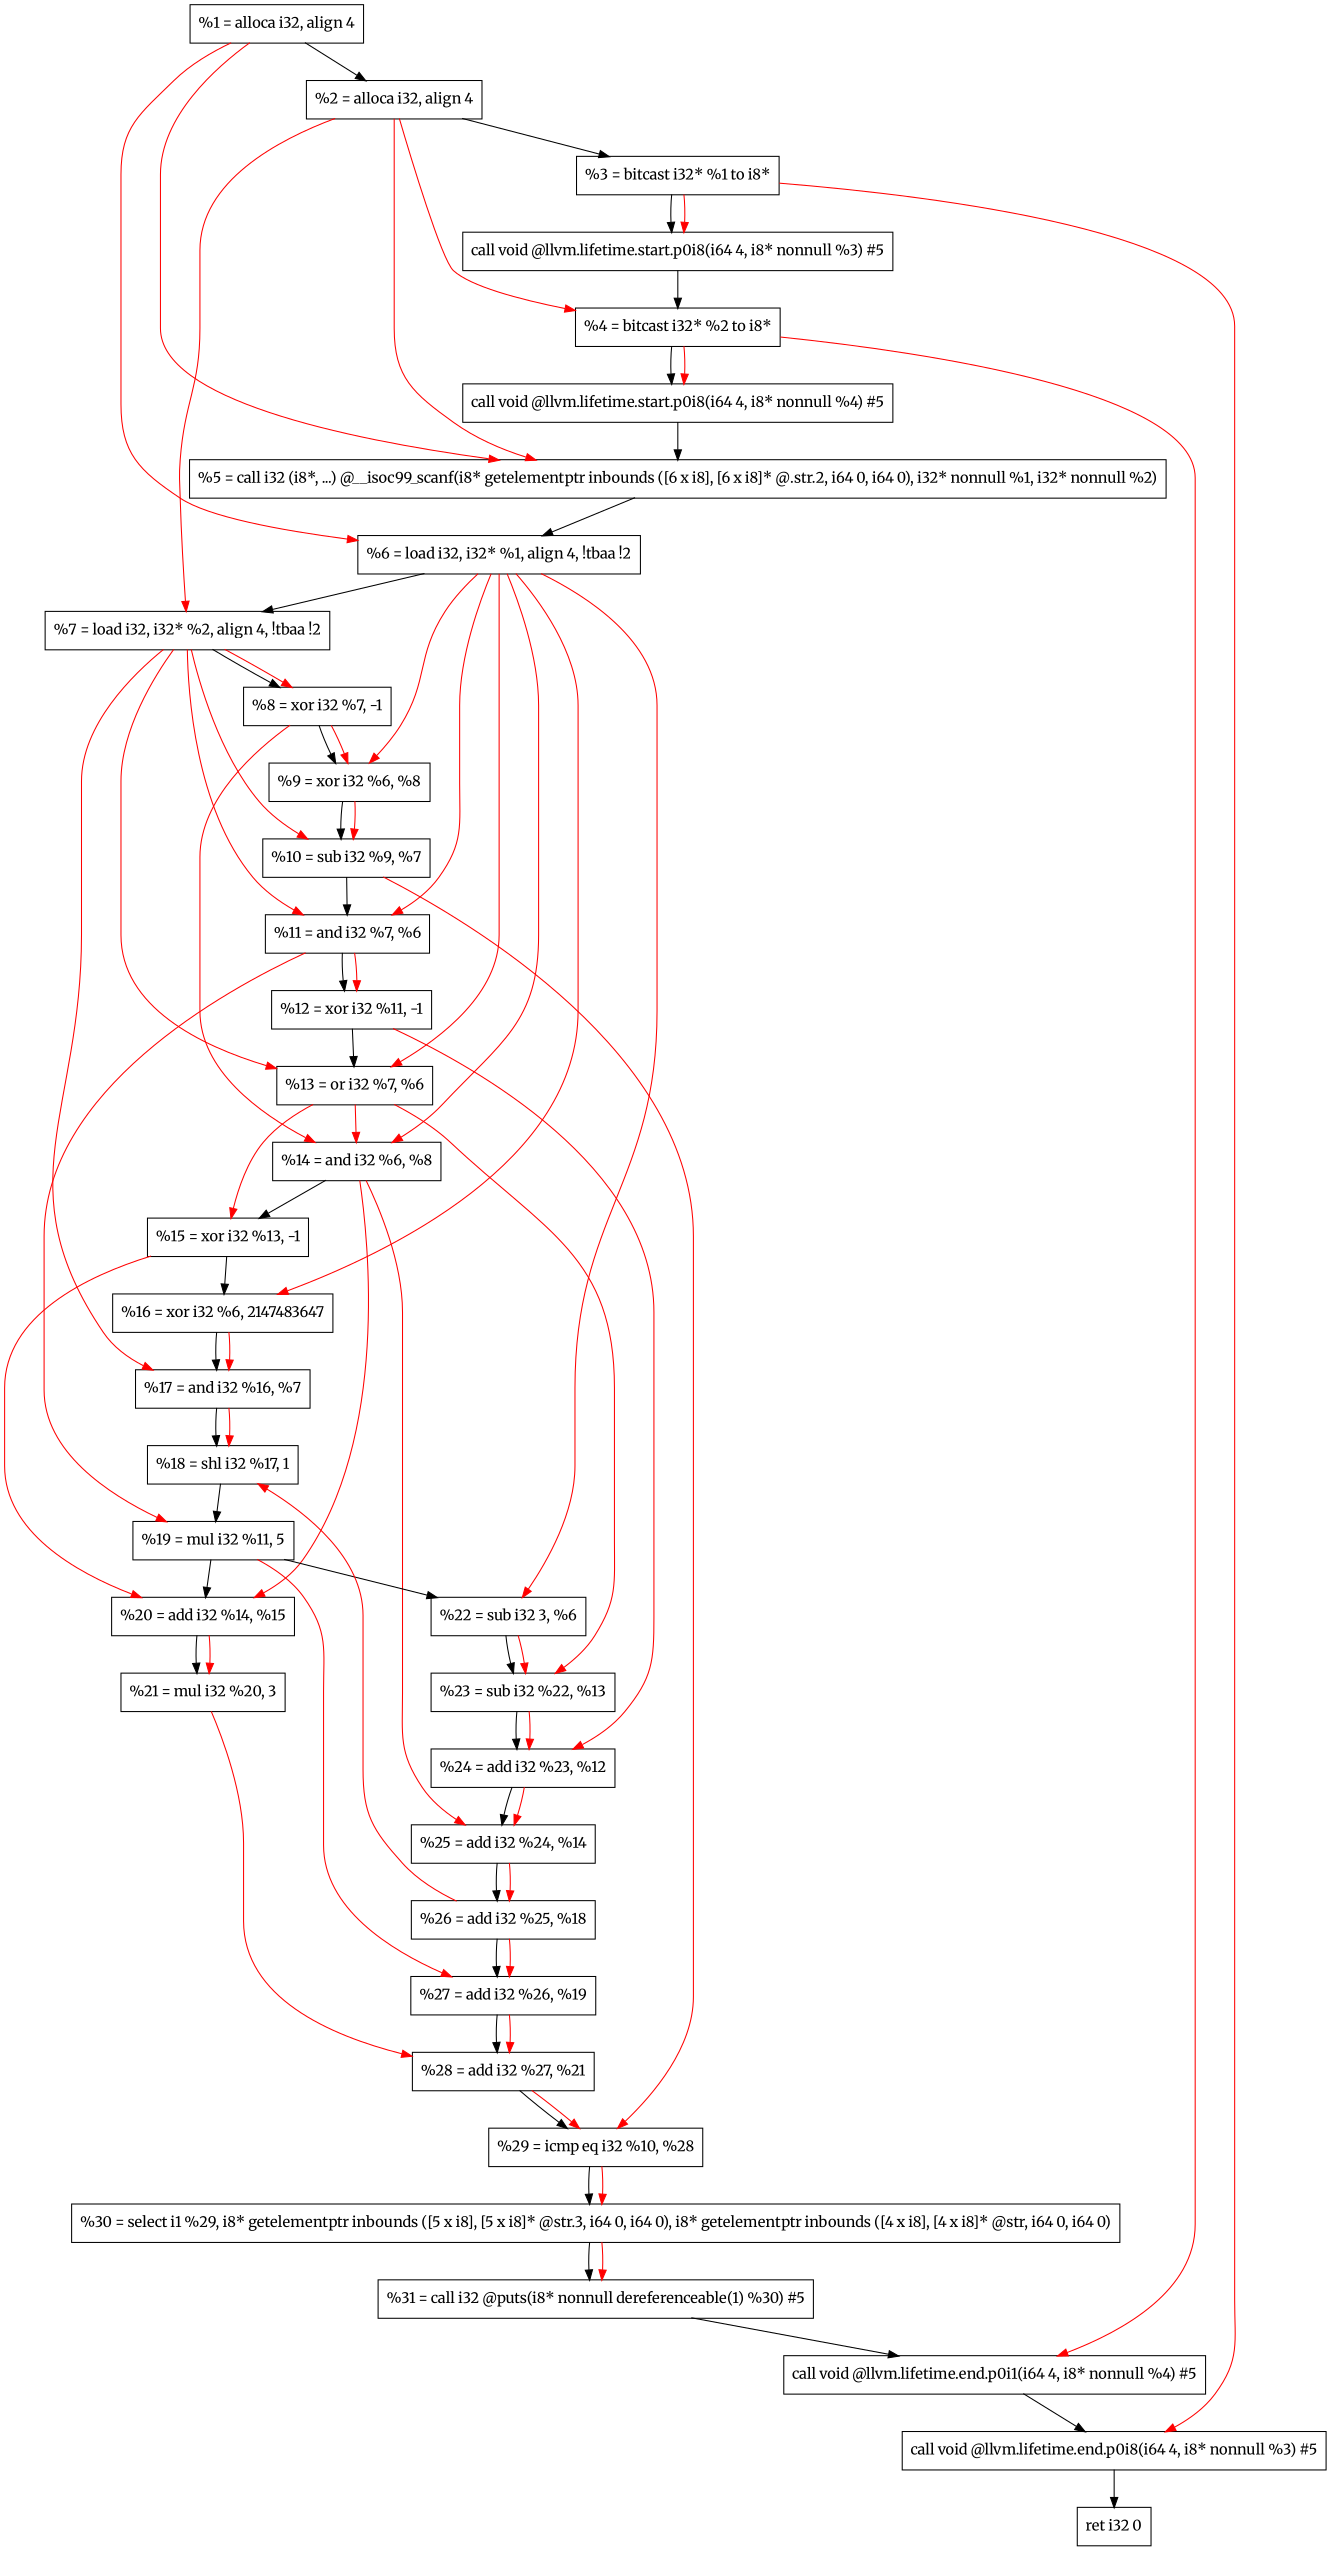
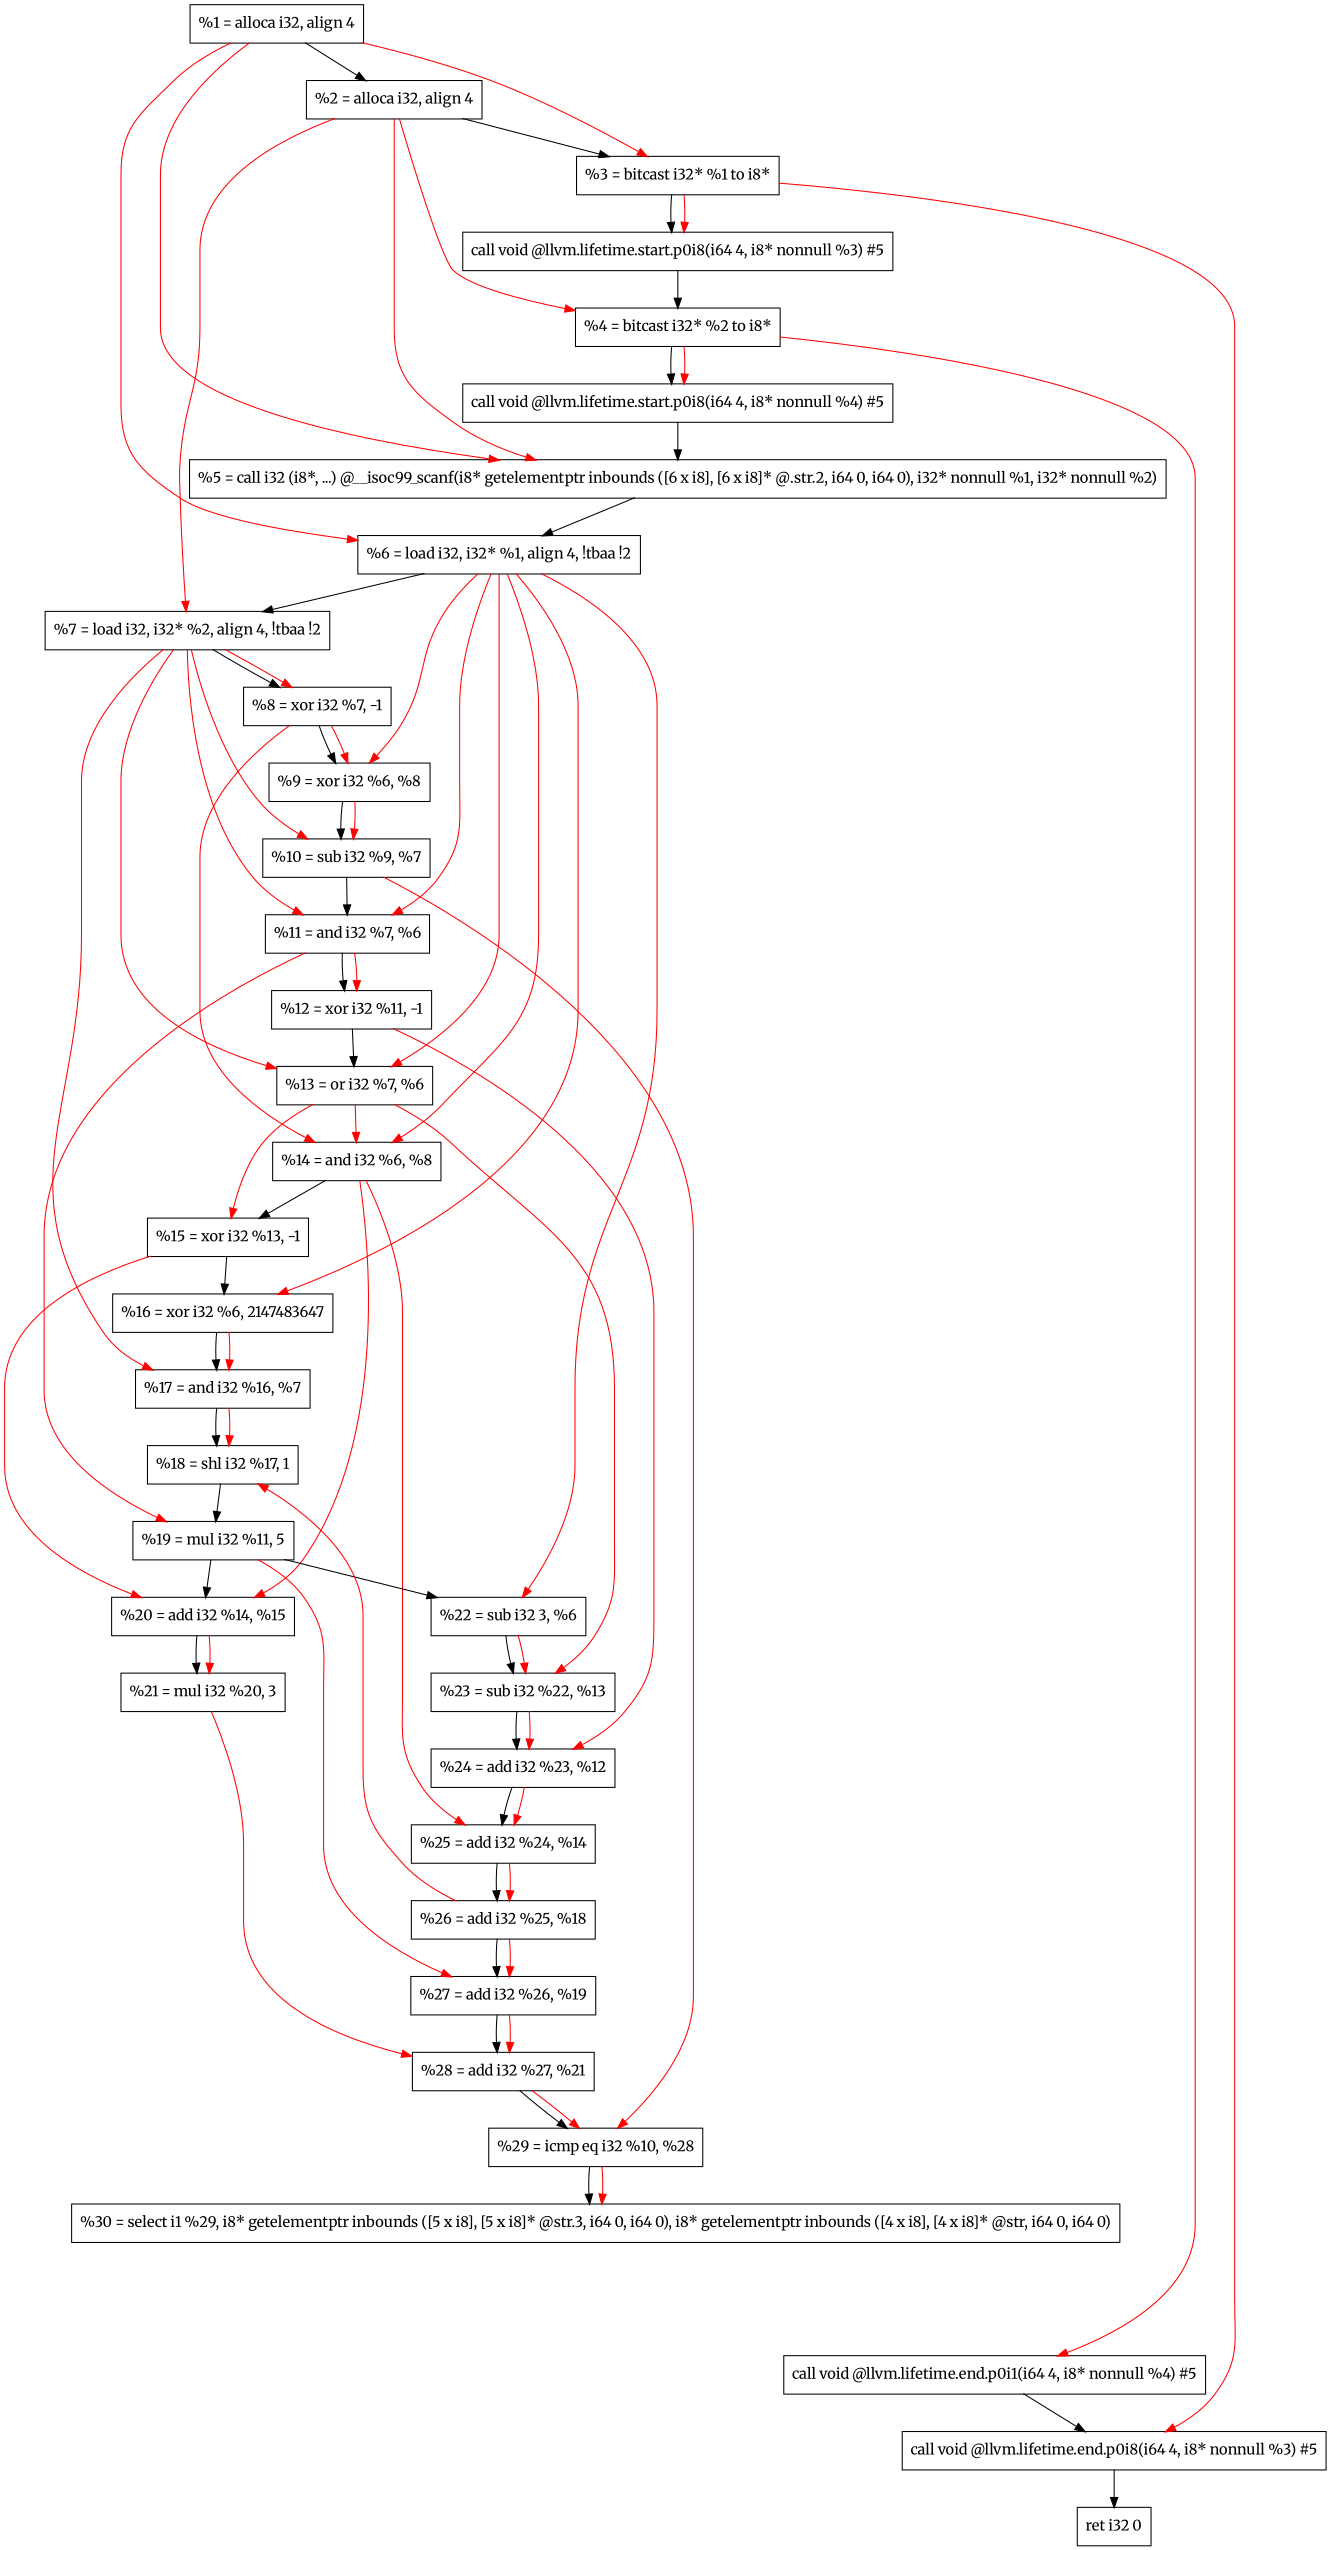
edge "%1 = alloca i32, align 4" -> "%3 = bitcast i32* %1 to i8*": added
node "%31 = call i32 @puts(i8* nonnull dereferenceable(1) %30) #5": removed
